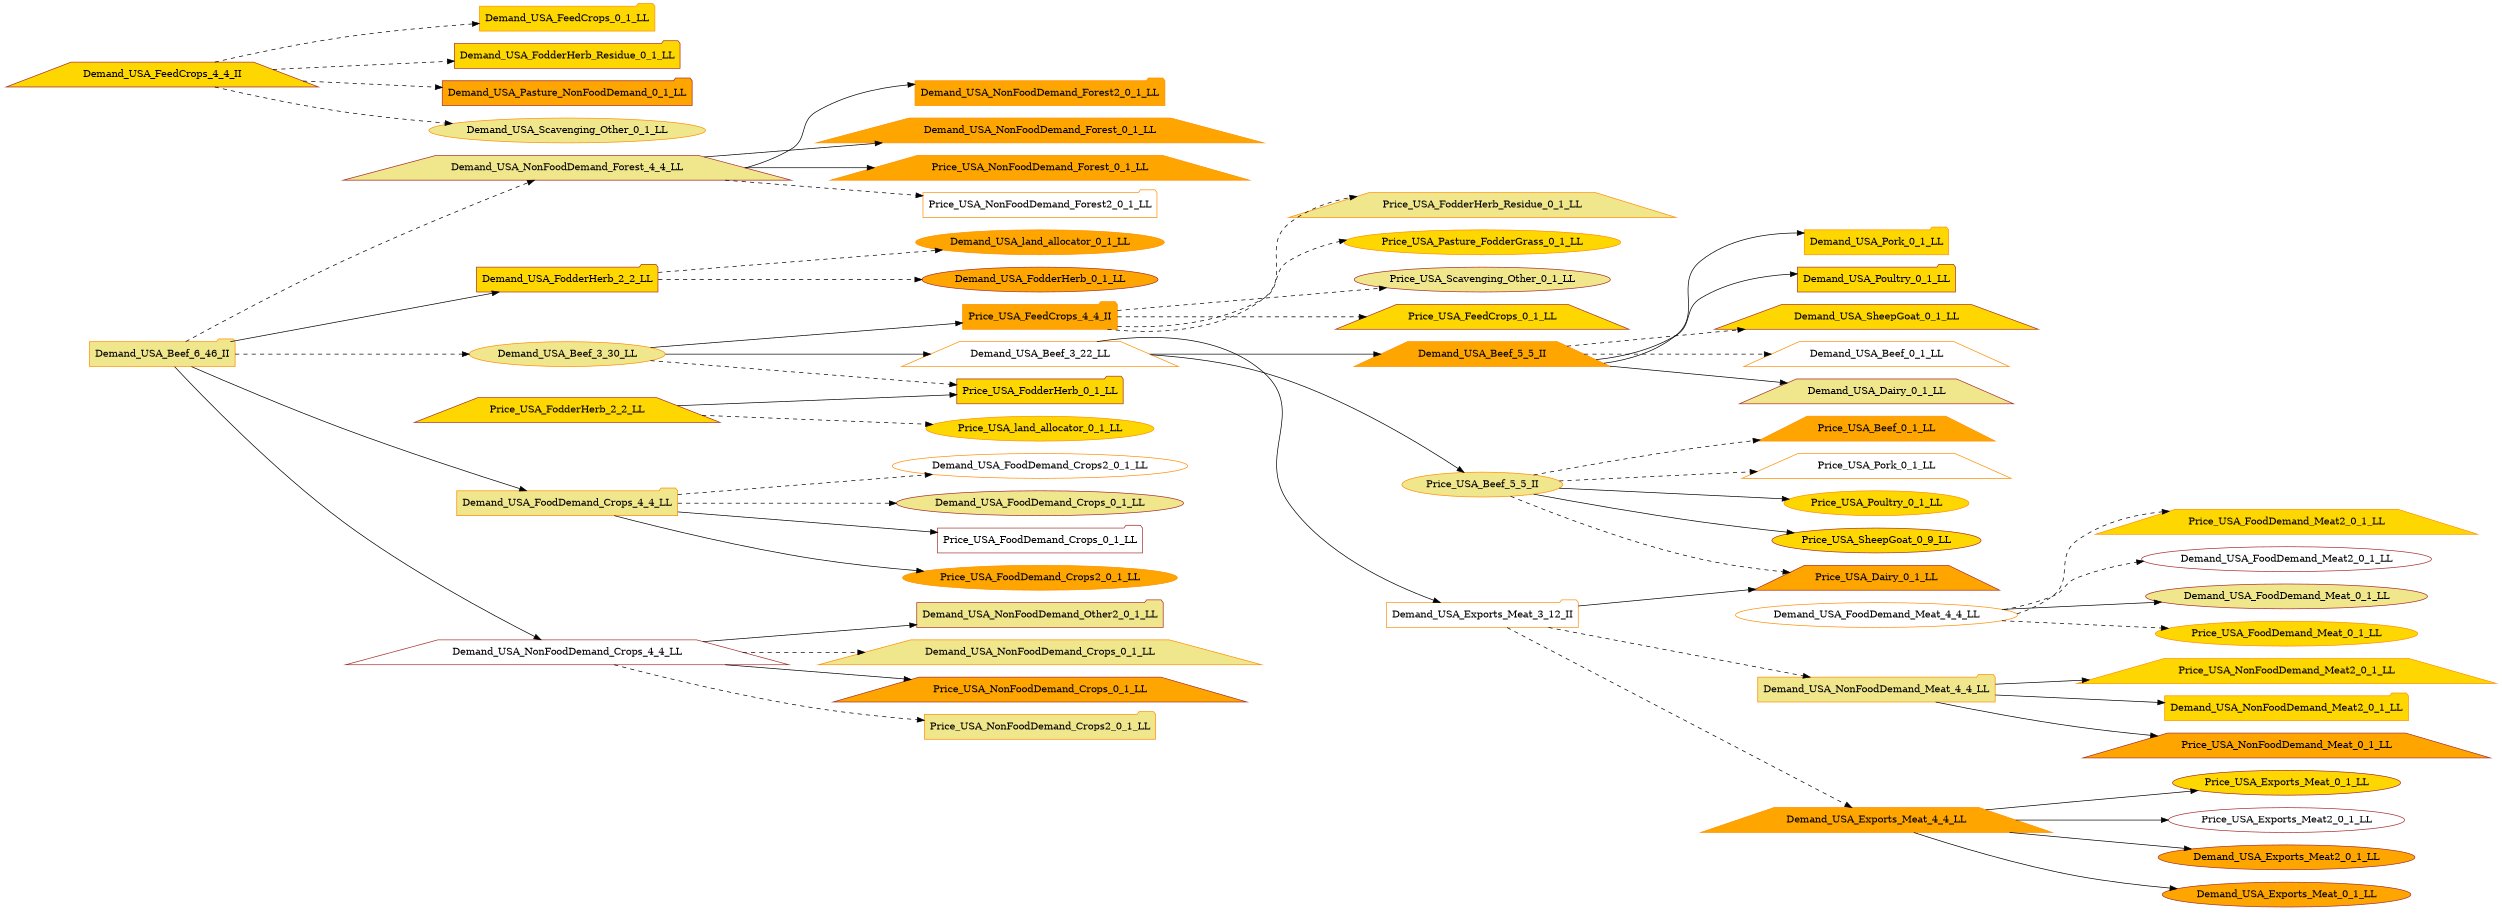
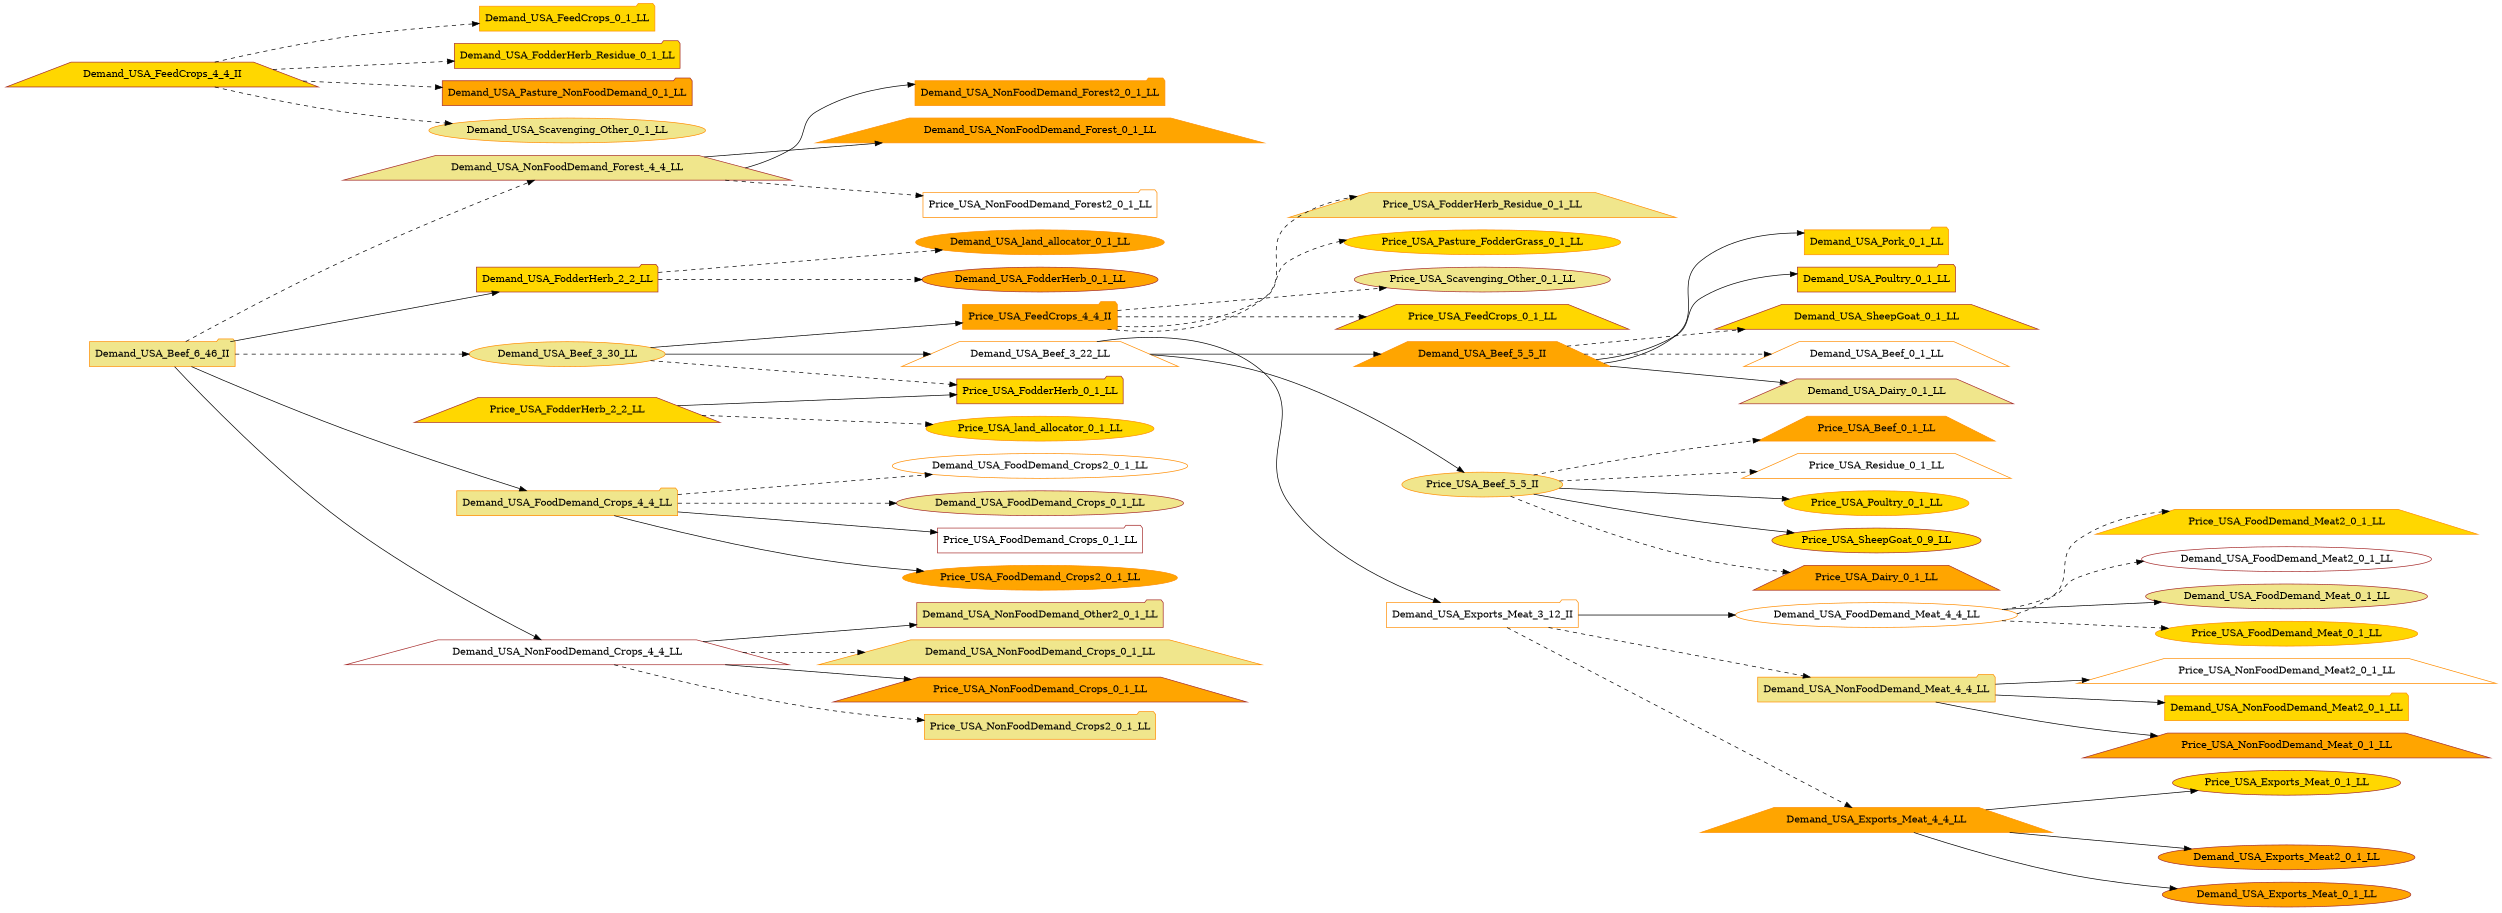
node "Price_USA_NonFoodDemand_Forest_0_1_LL": removed
node "Price_USA_Pork_0_1_LL": label "Price_USA_Pork_0_1_LL" -> "Price_USA_Residue_0_1_LL"
edge "Demand_USA_Exports_Meat_3_12_II" -> "Price_USA_Dairy_0_1_LL": now "Demand_USA_Exports_Meat_3_12_II" -> "Demand_USA_FoodDemand_Meat_4_4_LL"
node "Price_USA_NonFoodDemand_Meat2_0_1_LL": fillcolor gold -> white
node "Price_USA_Exports_Meat2_0_1_LL": removed
